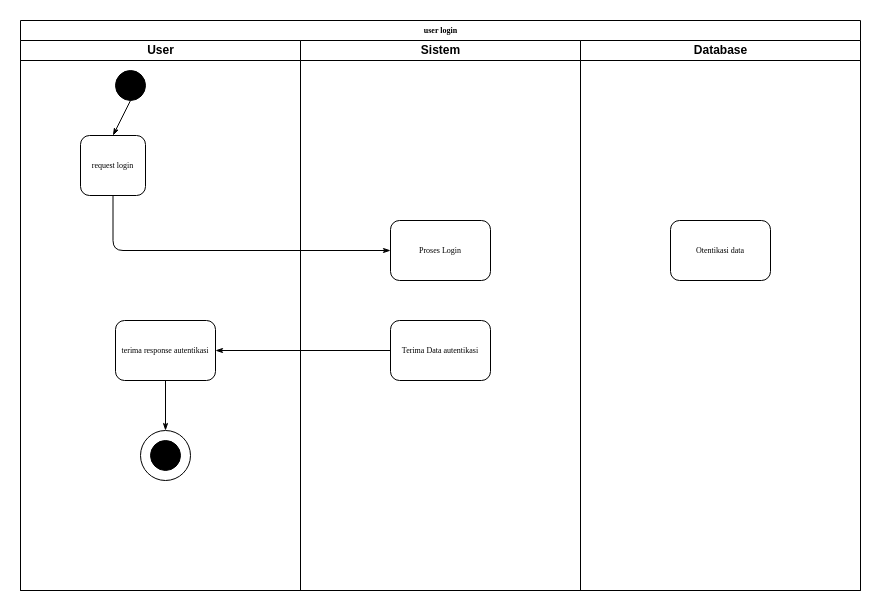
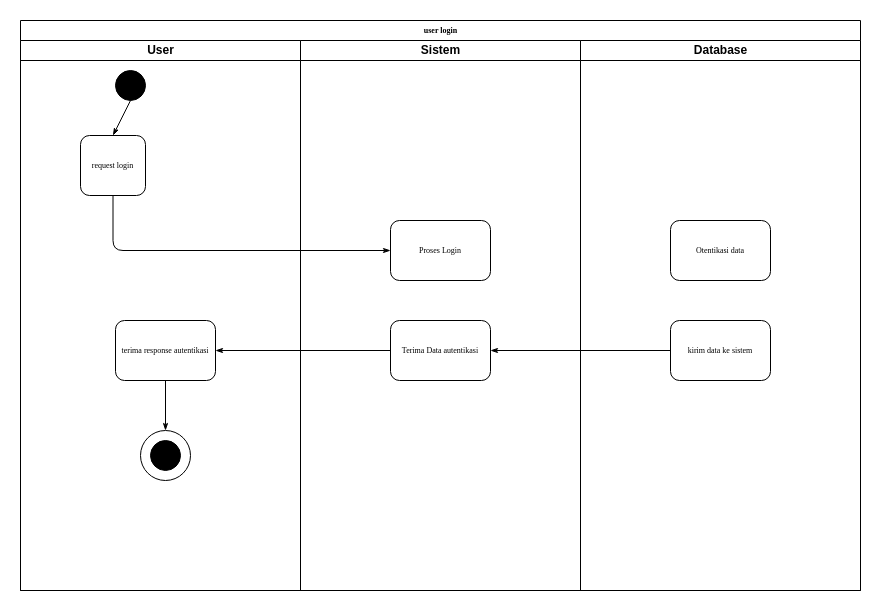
edge "kirim data ke sistem" -> "Terima Data autentikasi": added
node "kirim data ke sistem": added
